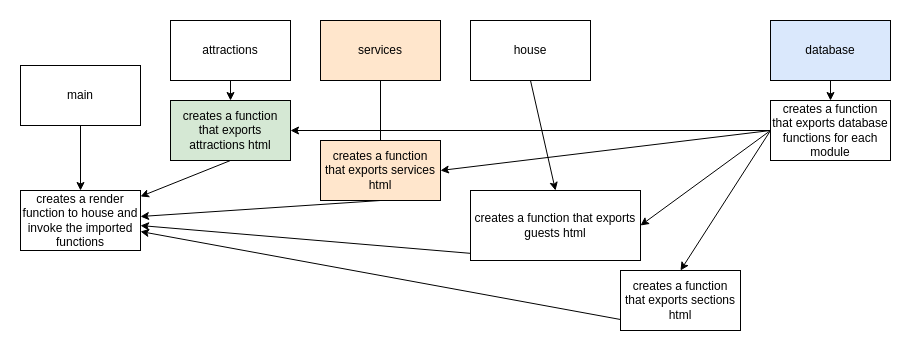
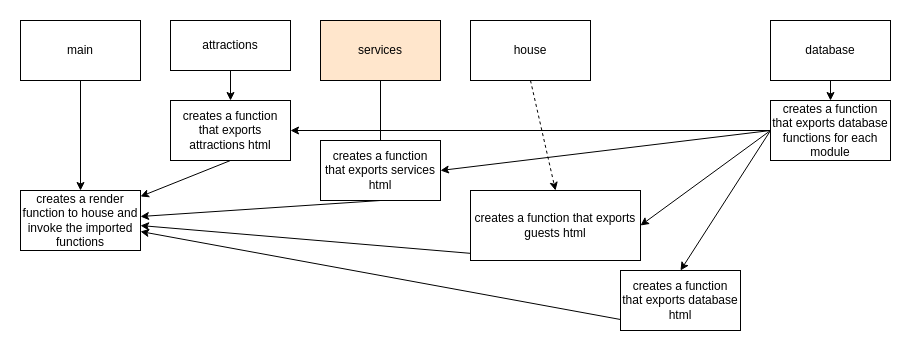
node "attractions": size 120x60 -> 120x50
node "database": fillcolor #dae8fc -> #ffffff
node "main": moved (81, 96) -> (81, 51)
node "creates a function that exports attractions html": fillcolor #d5e8d4 -> #ffffff
edge "house" -> "creates a function that exports guests html": style solid -> dashed
node "creates a function that exports services html": fillcolor #ffe6cc -> #ffffff
node "creates a function that exports sections html": label "creates a function that exports sections html" -> "creates a function that exports database html"
